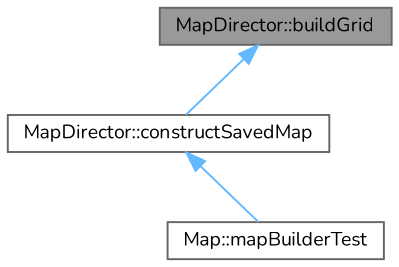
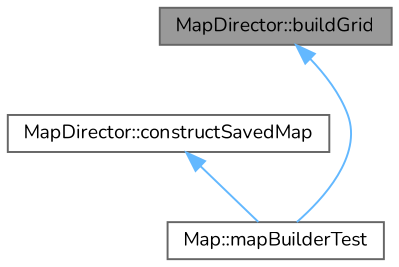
edge "MapDirector::constructSavedMap" -> "MapDirector::buildGrid": now "Map::mapBuilderTest" -> "MapDirector::buildGrid"
